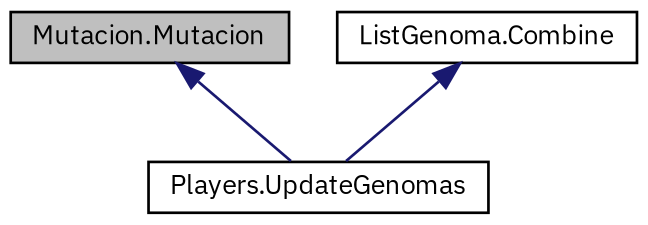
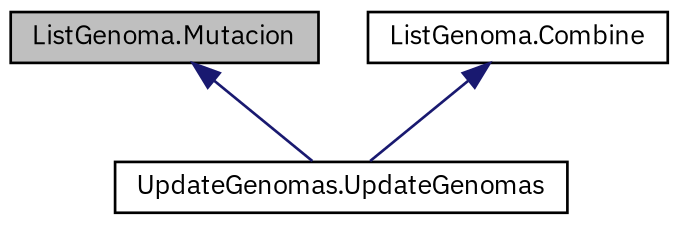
node "Mutacion.Mutacion": label "Mutacion.Mutacion" -> "ListGenoma.Mutacion"
node "Players.UpdateGenomas": label "Players.UpdateGenomas" -> "UpdateGenomas.UpdateGenomas"
